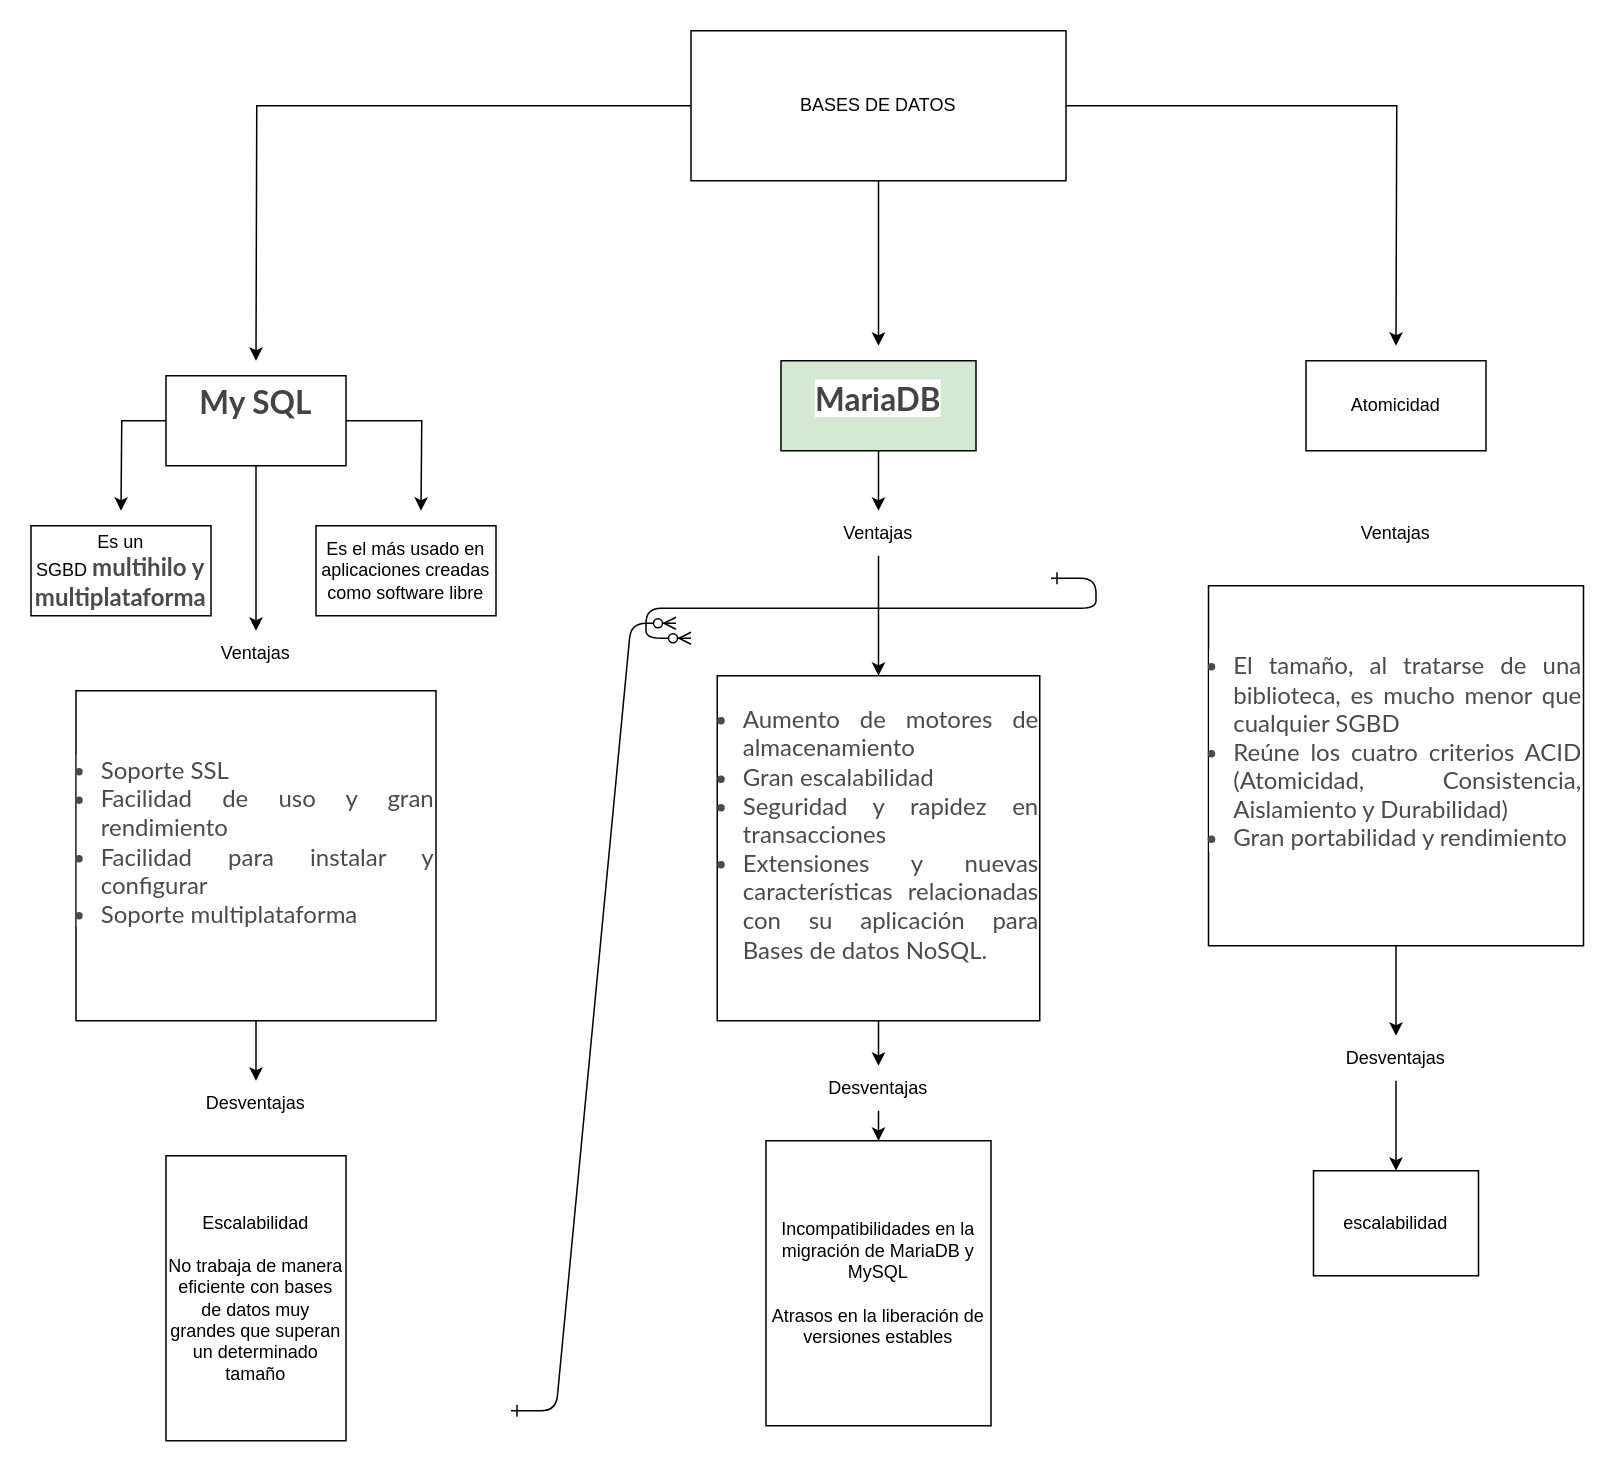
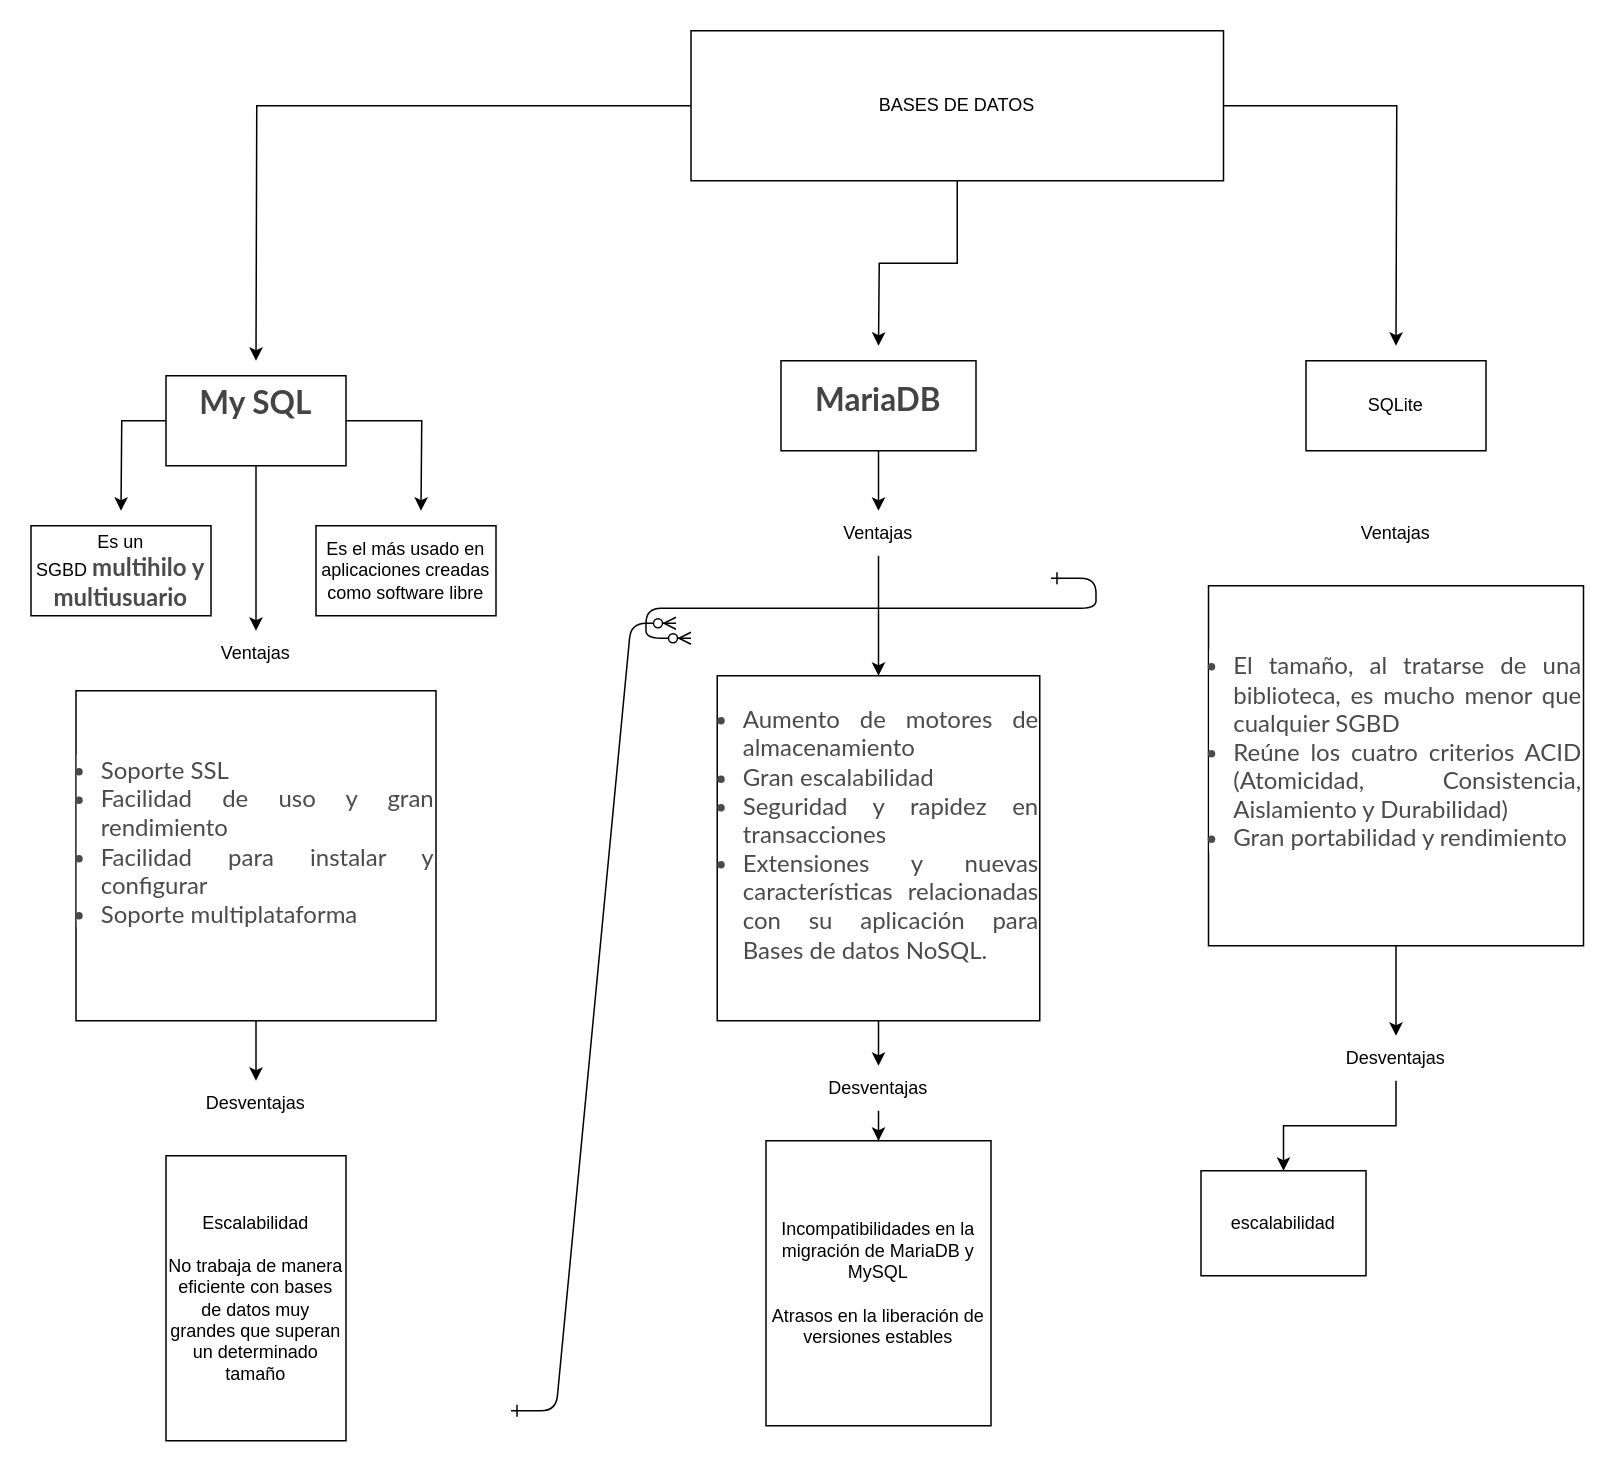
node "BASES DE DATOS": size 375x150 -> 533x150
node "MariaDB": fillcolor #d5e8d4 -> #ffffff
node "Atomicidad": label "Atomicidad" -> "SQLite"
node "Es un SGBD multihilo y multiplataforma": label "Es un SGBD multihilo y multiplataforma" -> "Es un SGBD multihilo y multiusuario"
node "escalabilidad": moved (1396, 1223) -> (1283, 1223)
